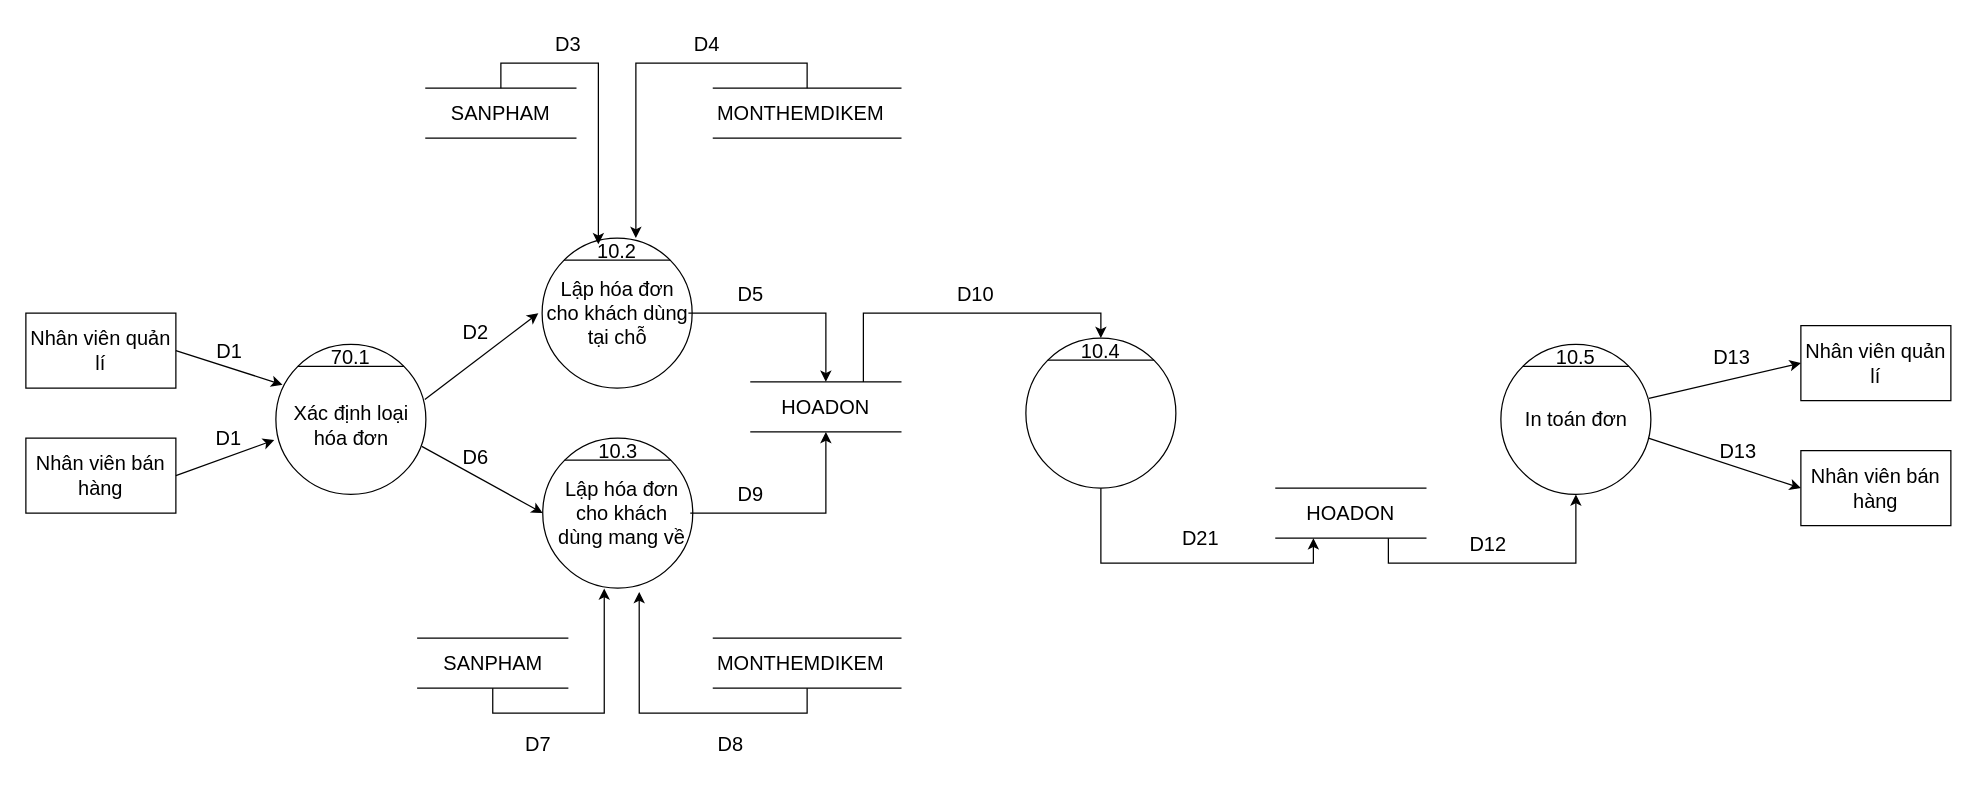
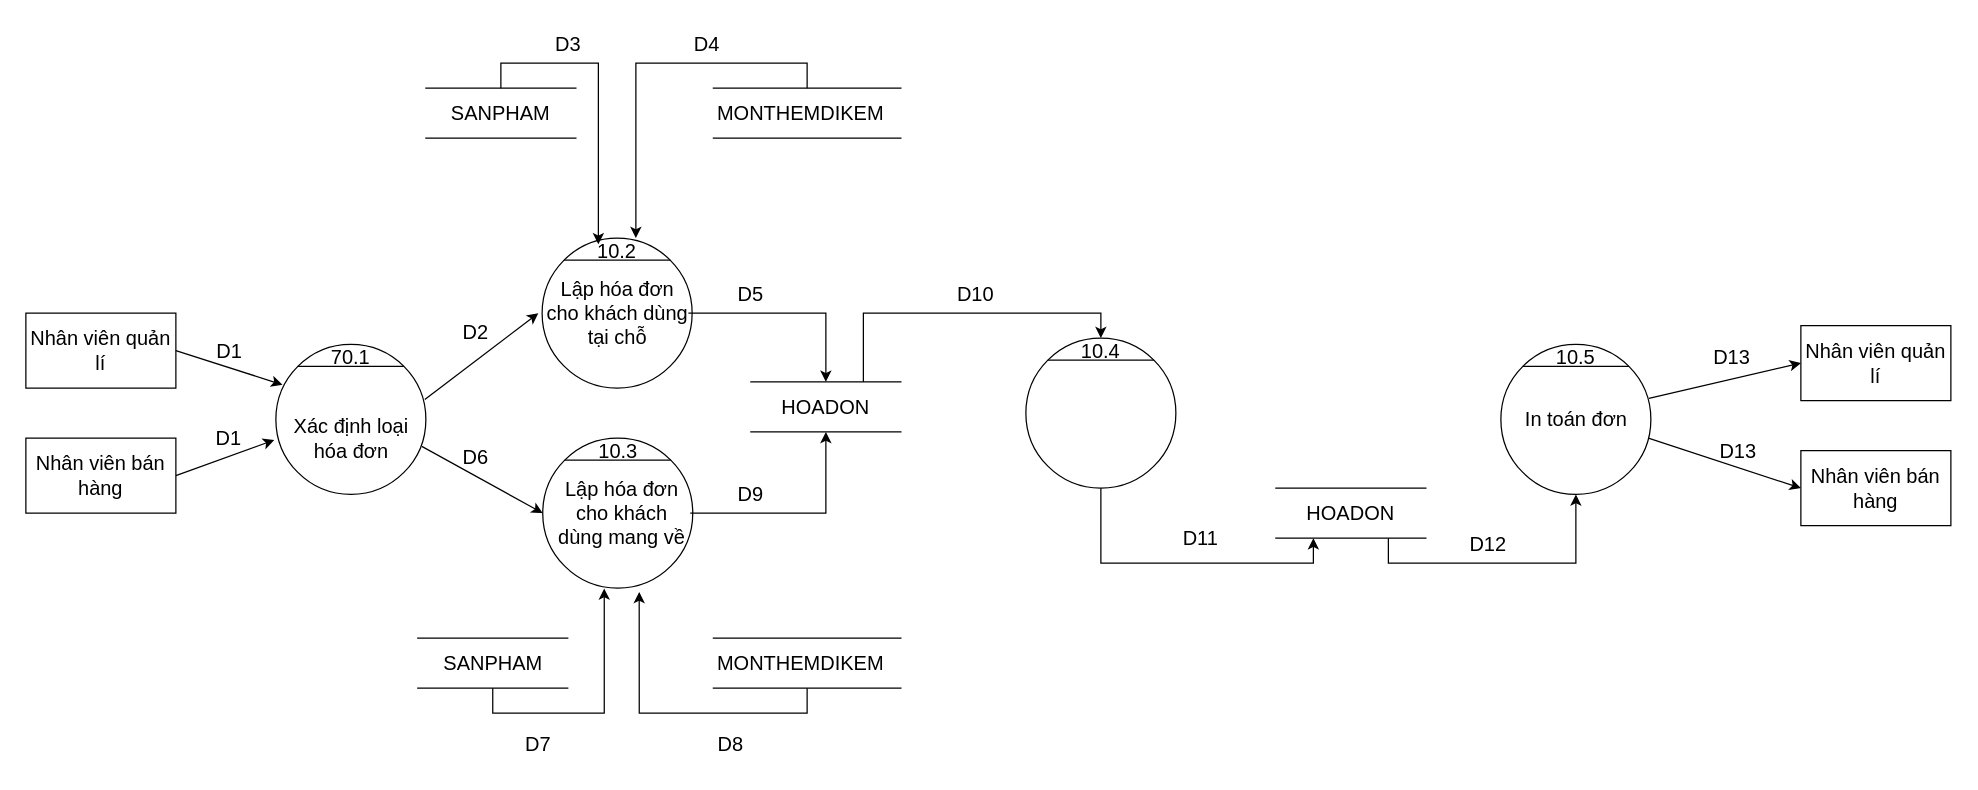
node "Xác định loại hóa đơn": moved (351, 426) -> (351, 438)
node "D21": label "D21" -> "D11"
